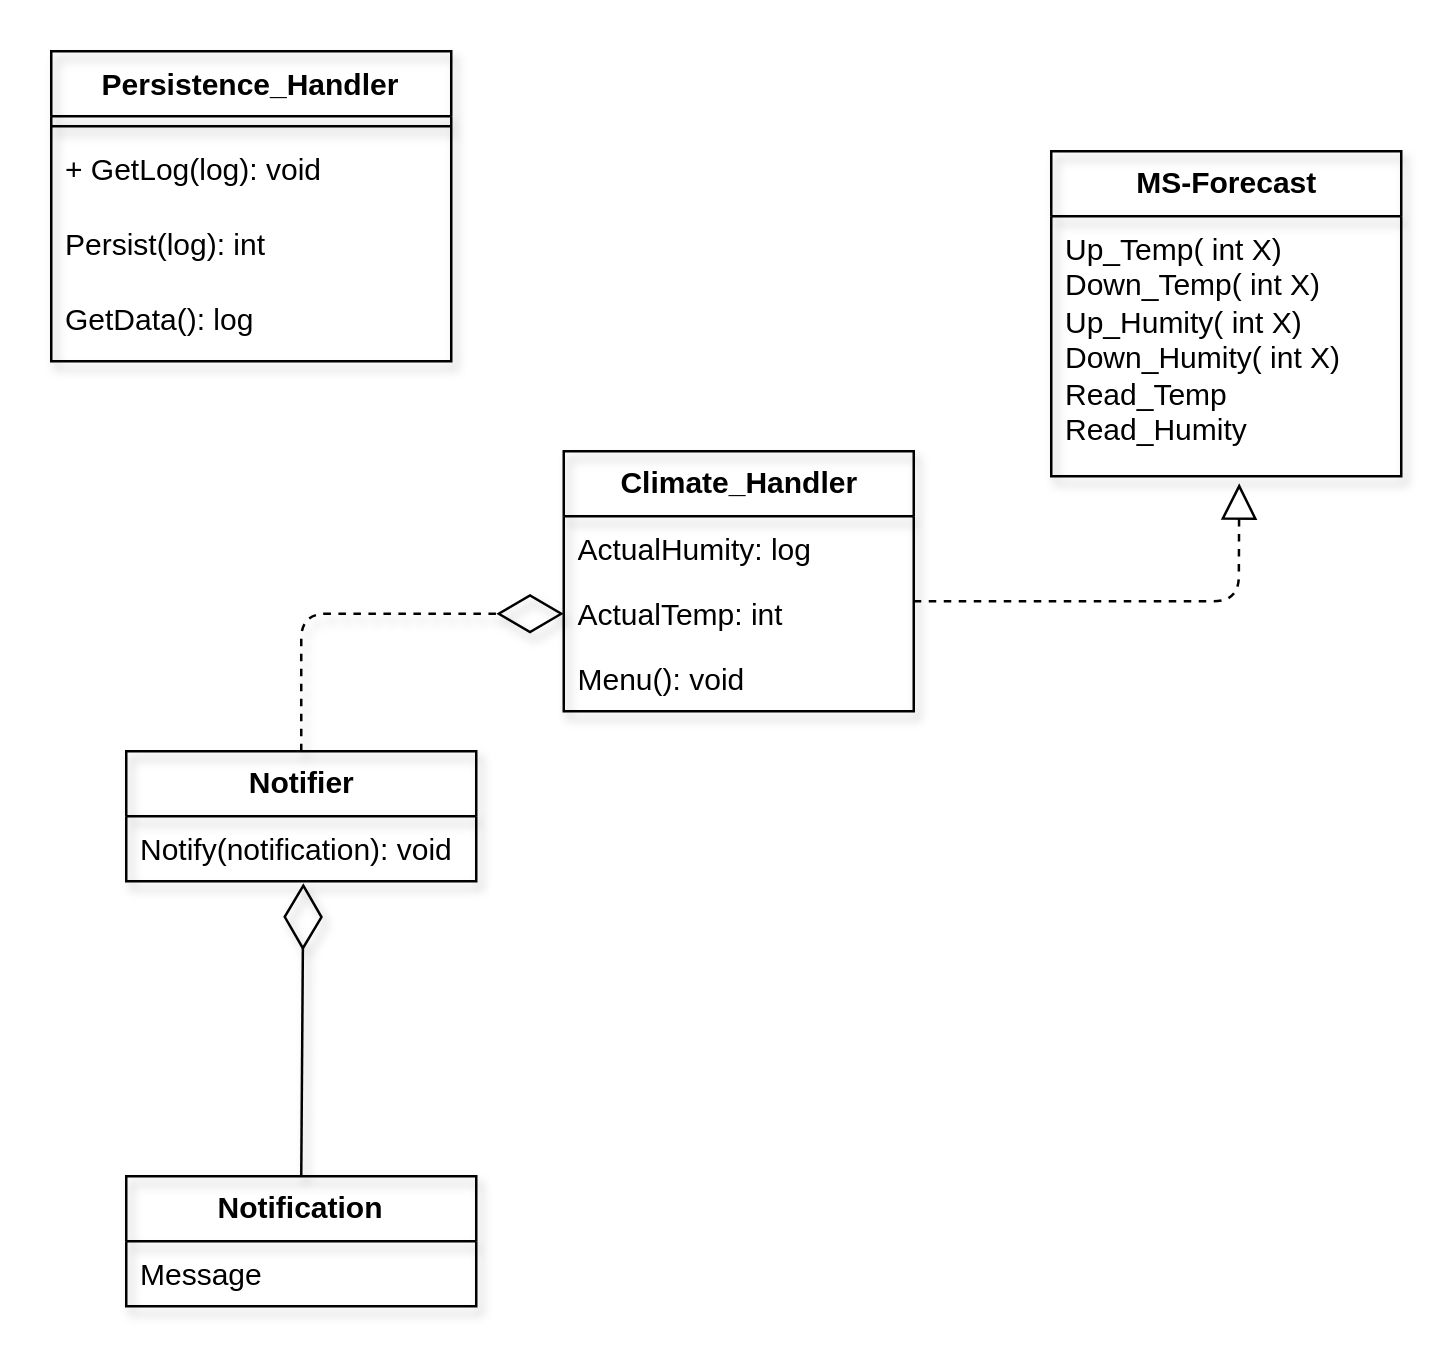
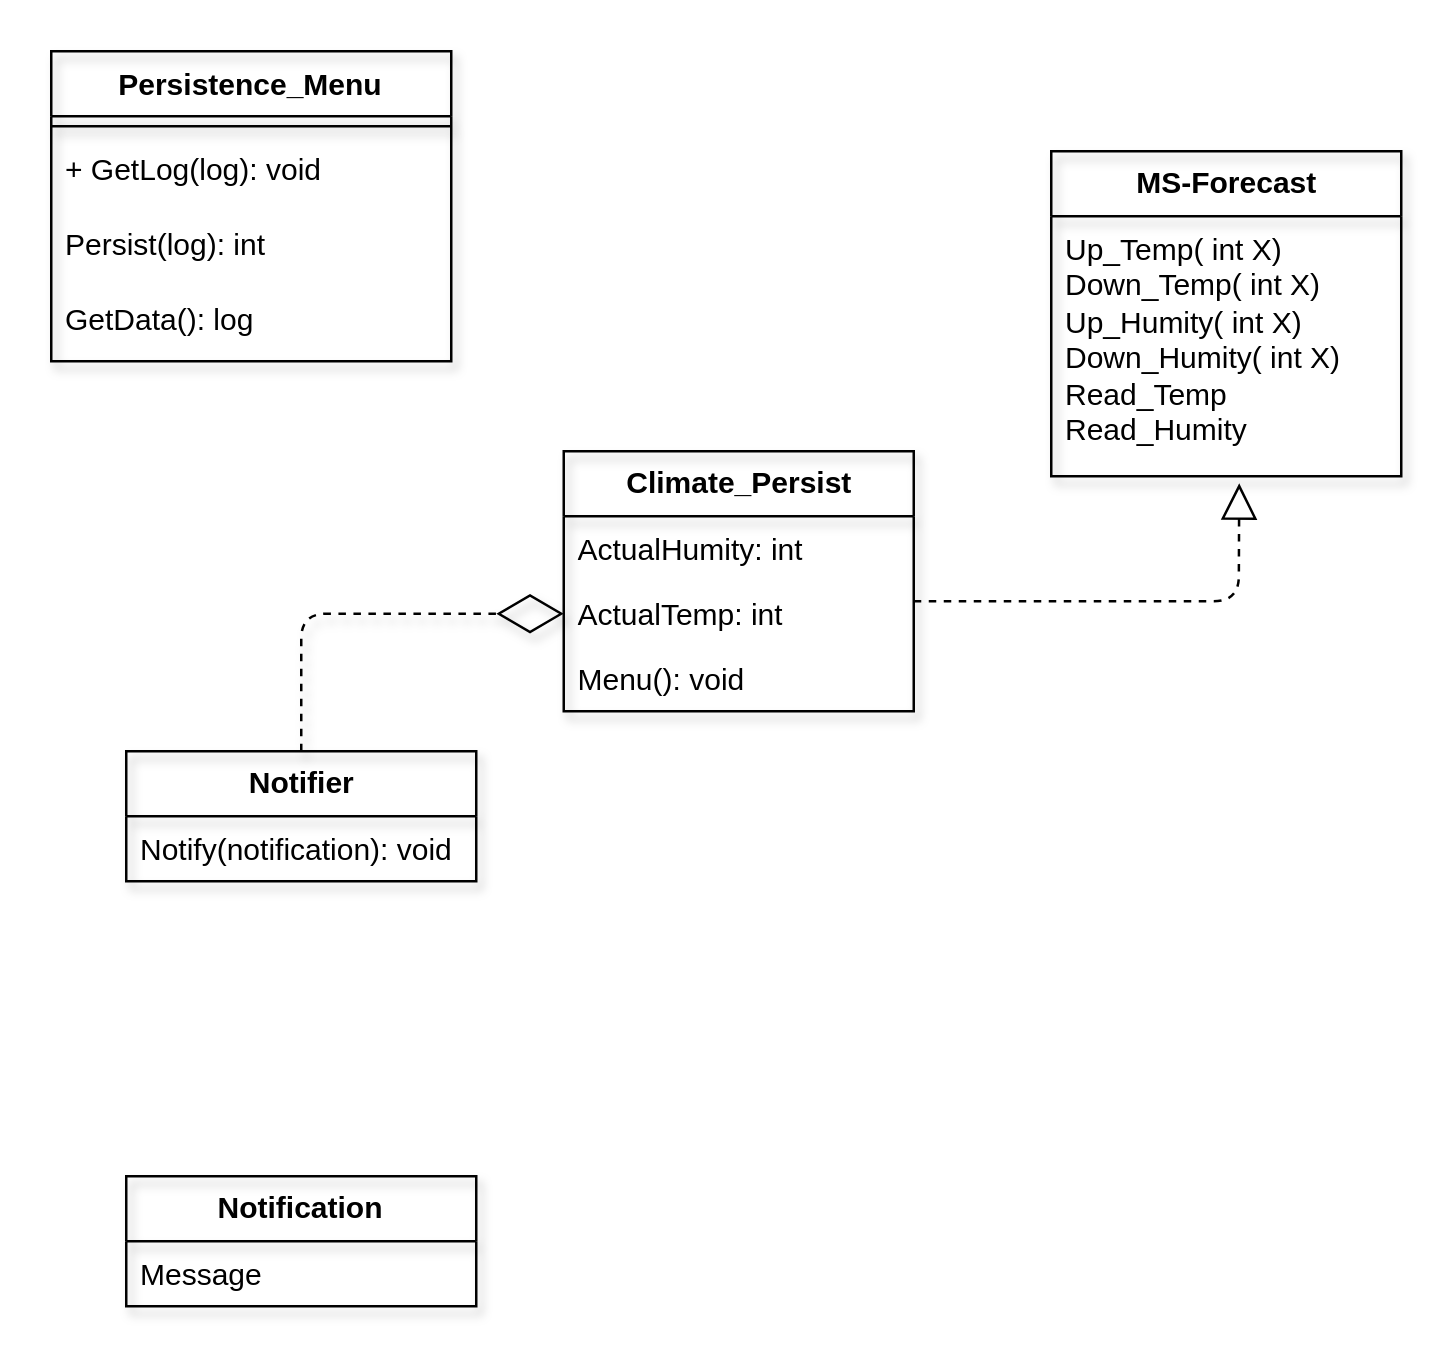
node "Persistence_Handler": label "Persistence_Handler" -> "Persistence_Menu"
node "Climate_Handler": label "Climate_Handler" -> "Climate_Persist"
node "ActualHumity: log": label "ActualHumity: log" -> "ActualHumity: int"
edge "Notification" -> "Notify(notification): void": removed
